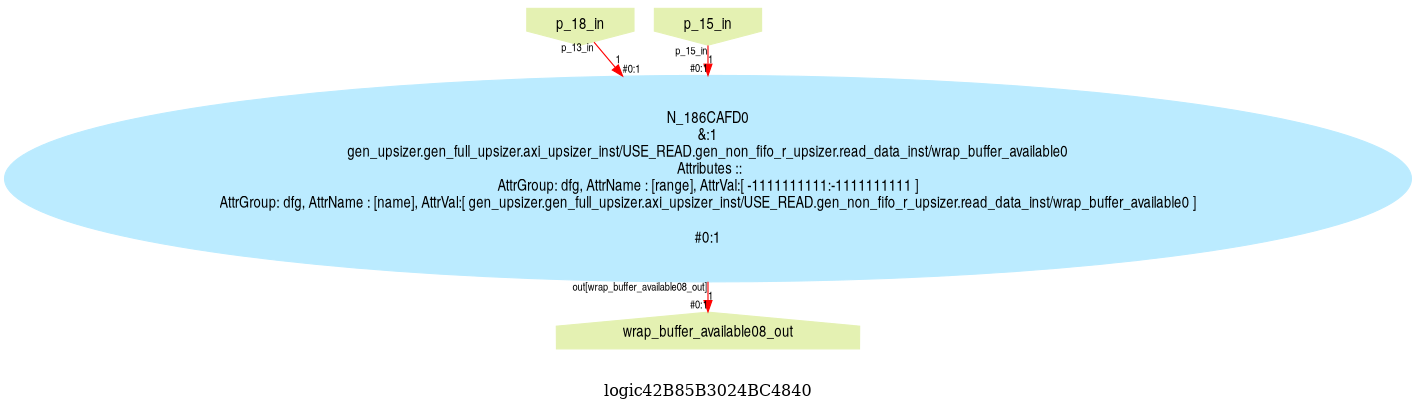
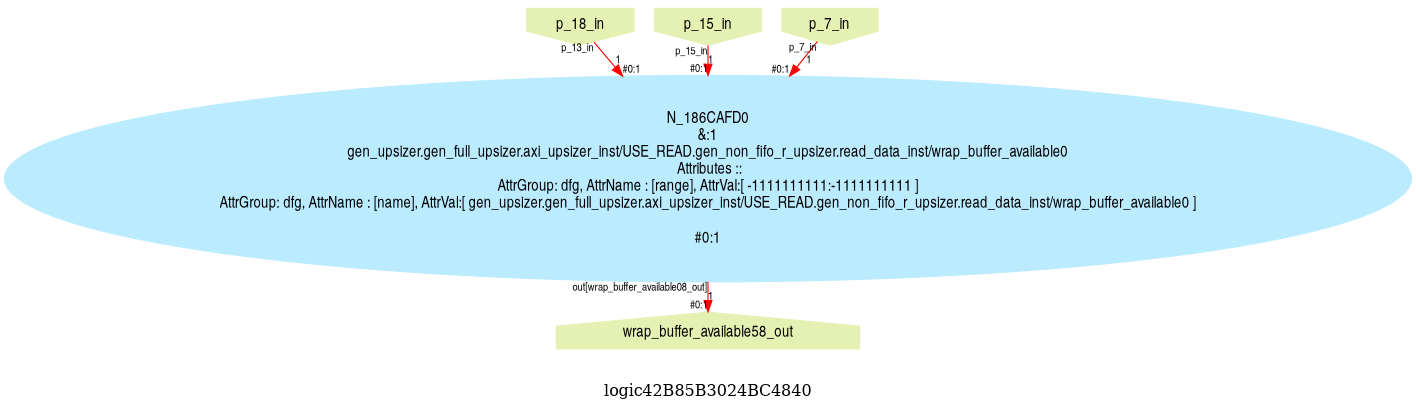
node "p_7_in": added
node "wrap_buffer_available08_out": label "wrap_buffer_available08_out" -> "wrap_buffer_available58_out"
